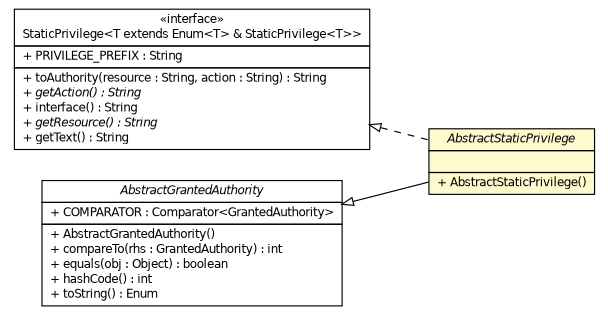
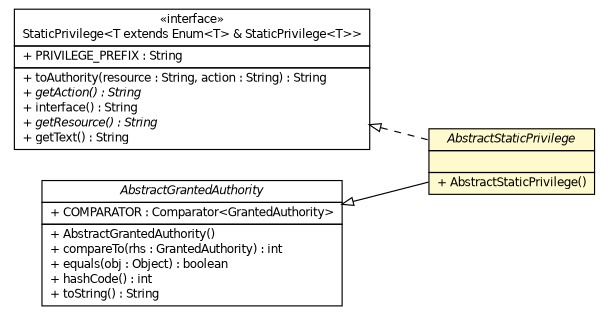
node "AbstractGrantedAuthority": text "+ toString() : Enum" -> "+ toString() : String"
